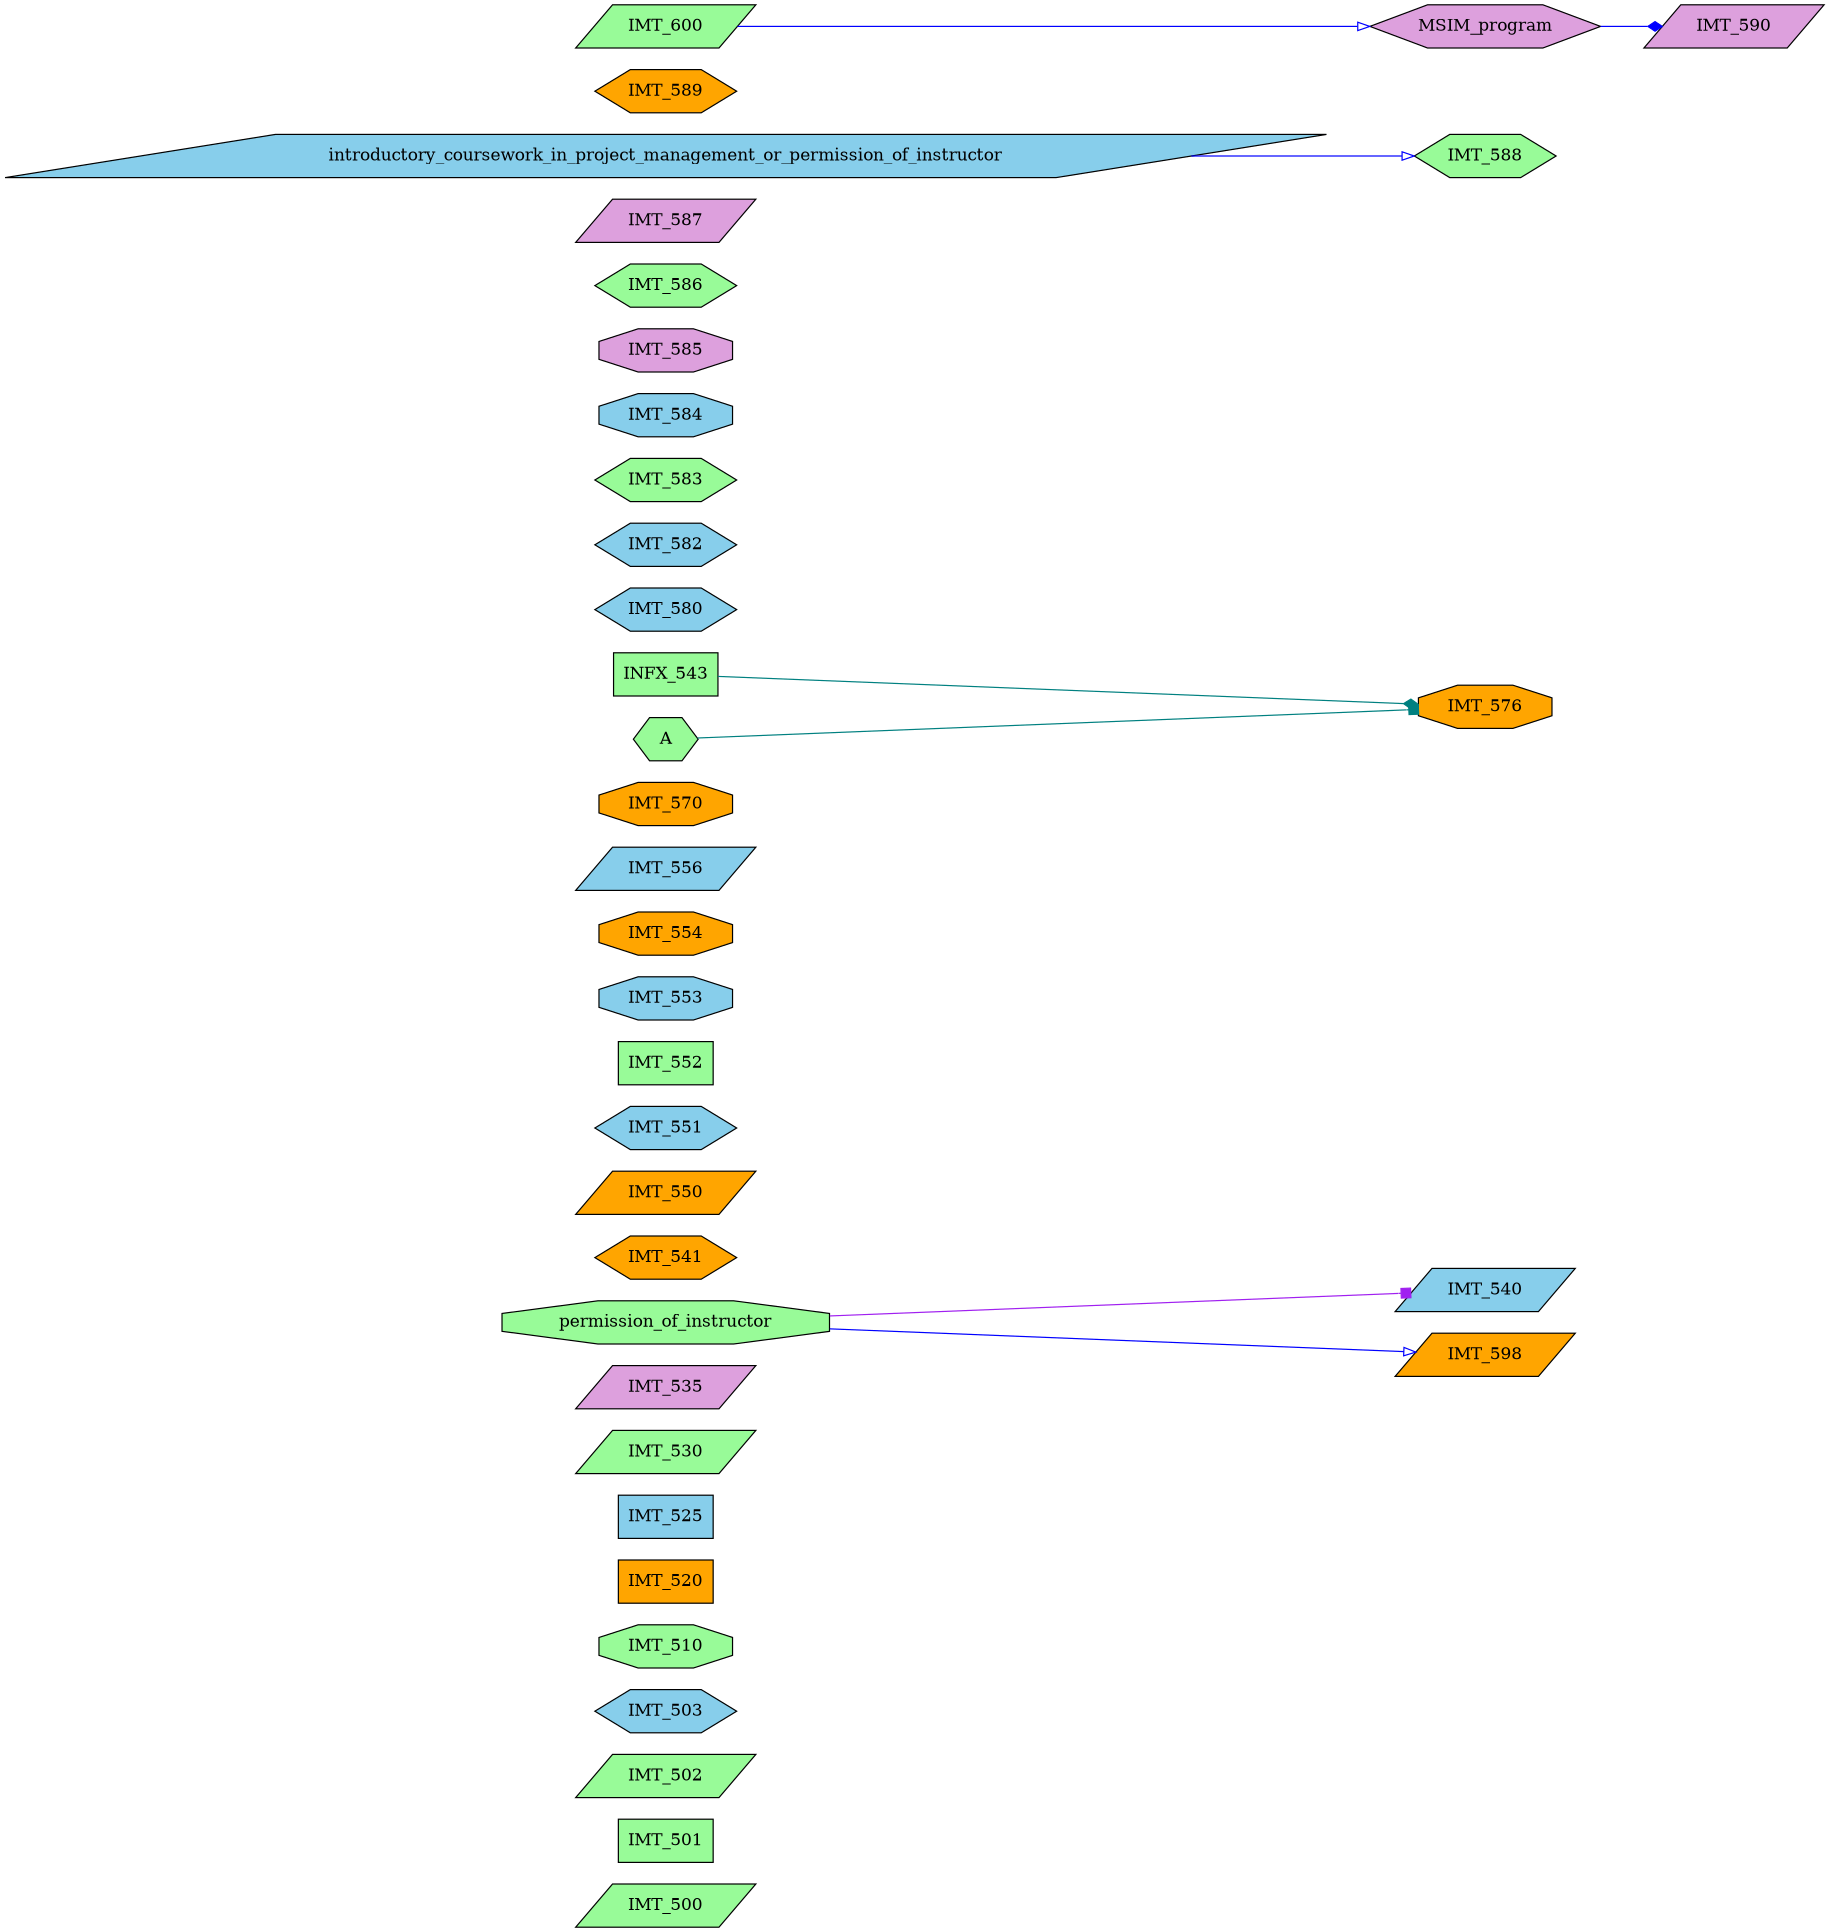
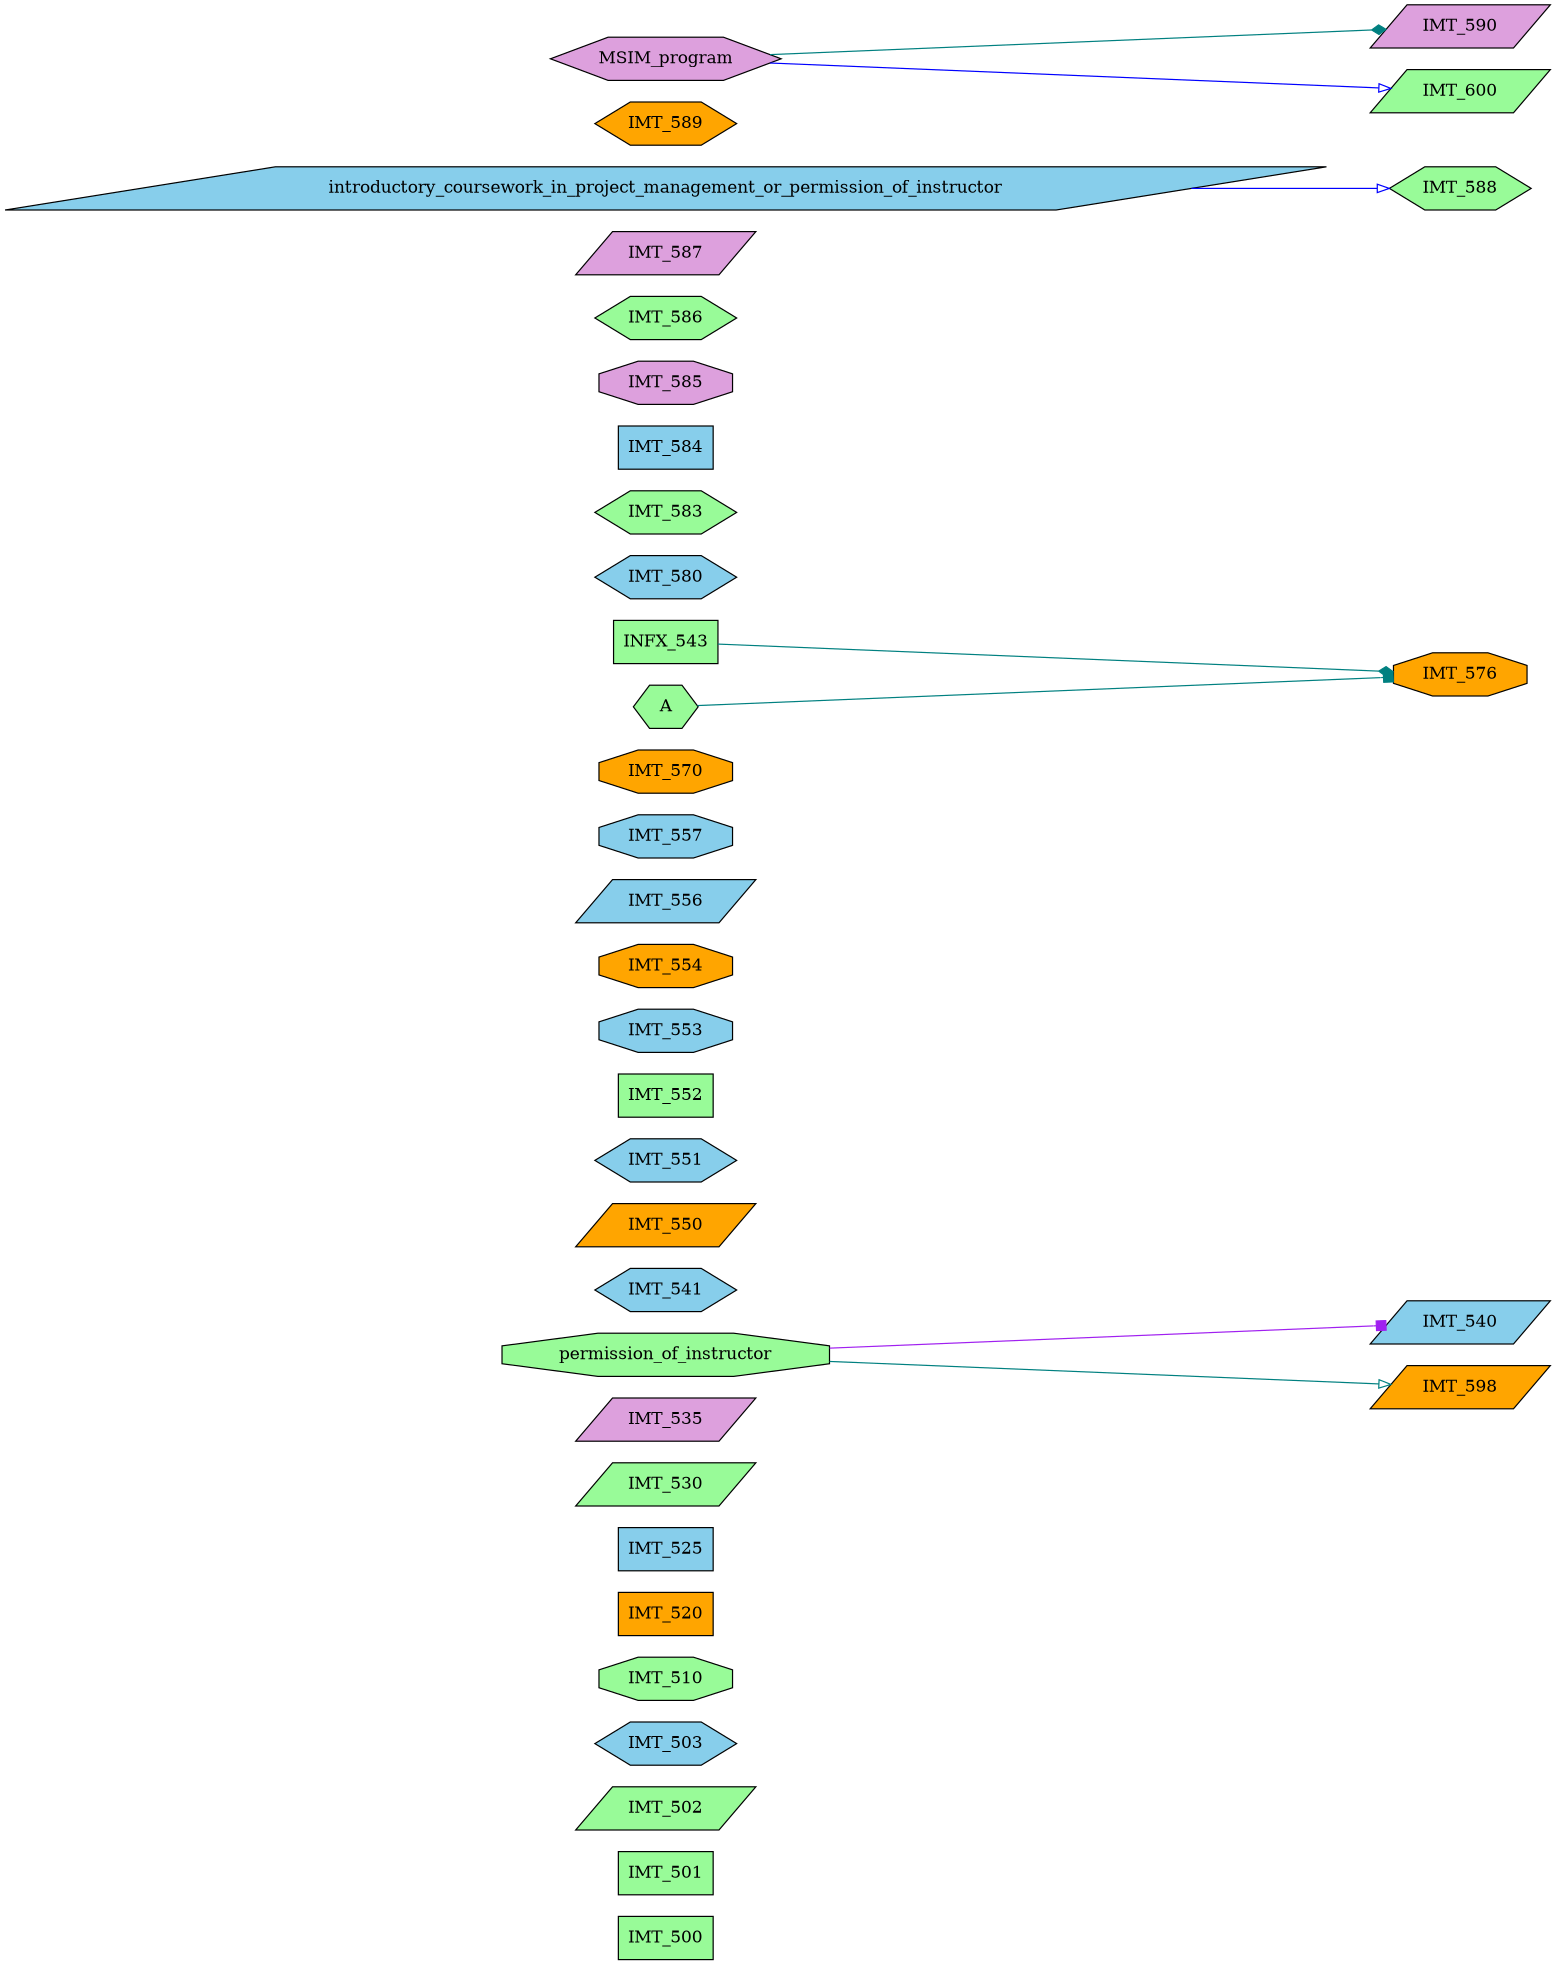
edge "IMT_600" -> "MSIM_program": reversed
edge "MSIM_program" -> "IMT_590": color blue -> teal
node "IMT_584": shape octagon -> box
node "IMT_582": removed
node "IMT_557": added
node "IMT_541": fillcolor orange -> skyblue
edge "permission_of_instructor" -> "IMT_598": color blue -> teal
node "IMT_500": shape parallelogram -> box
